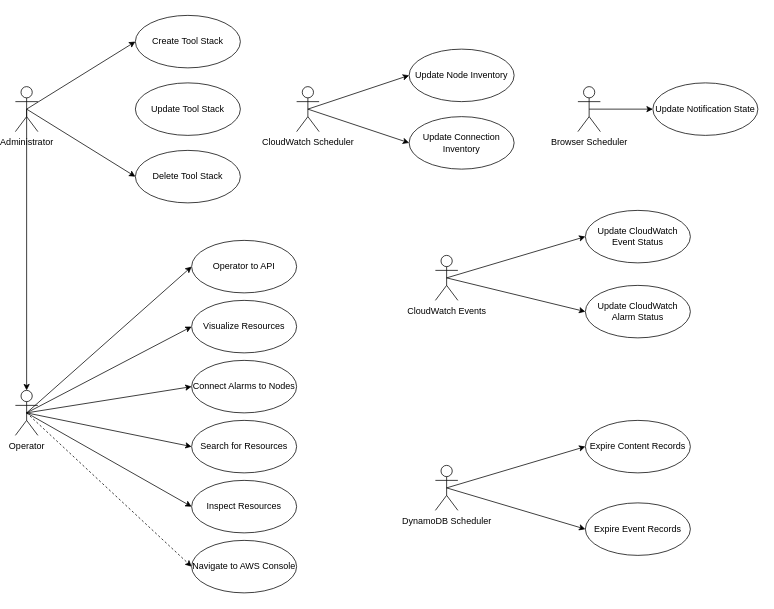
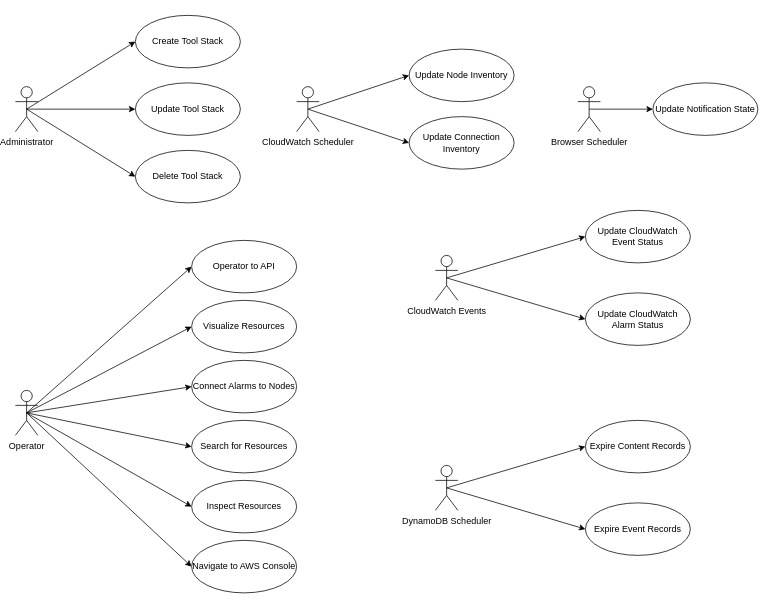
edge "Administrator" -> "Operator": now "Administrator" -> "Update Tool Stack"
node "Update CloudWatch Alarm Status": moved (638, 312) -> (638, 319)
edge "Operator" -> "Navigate to AWS Console": style dashed -> solid
